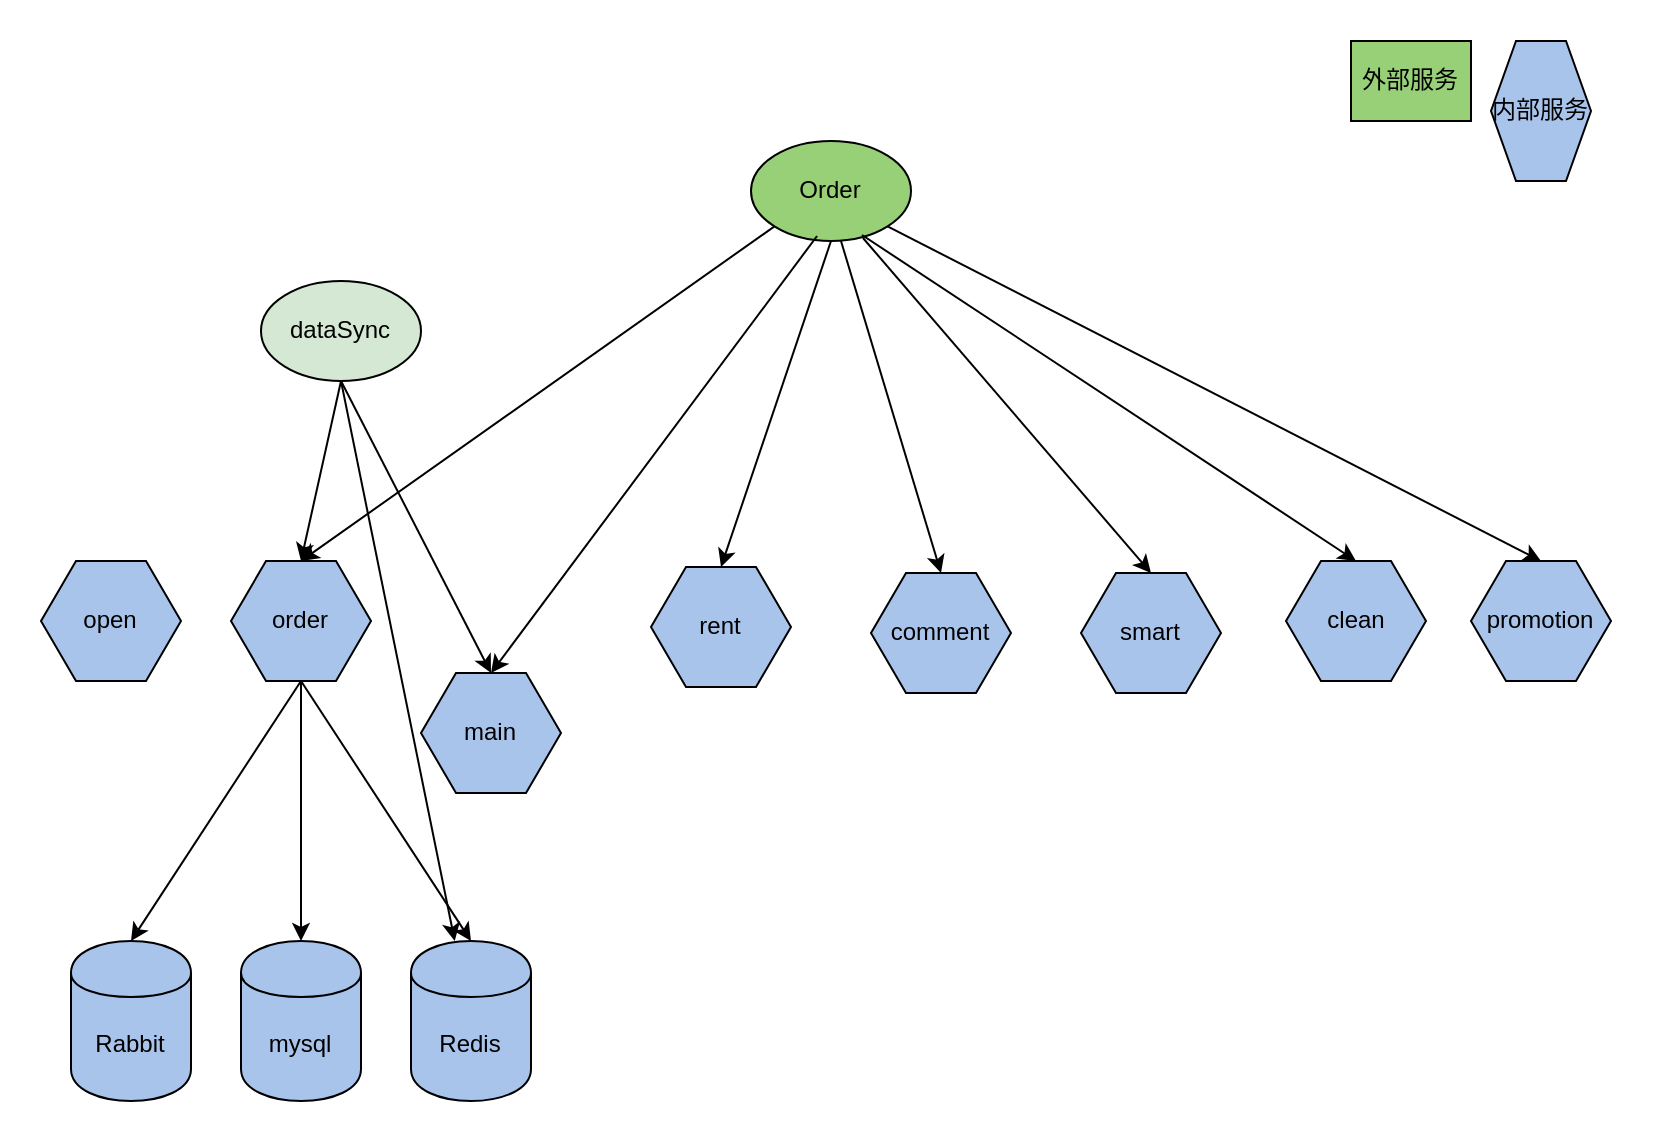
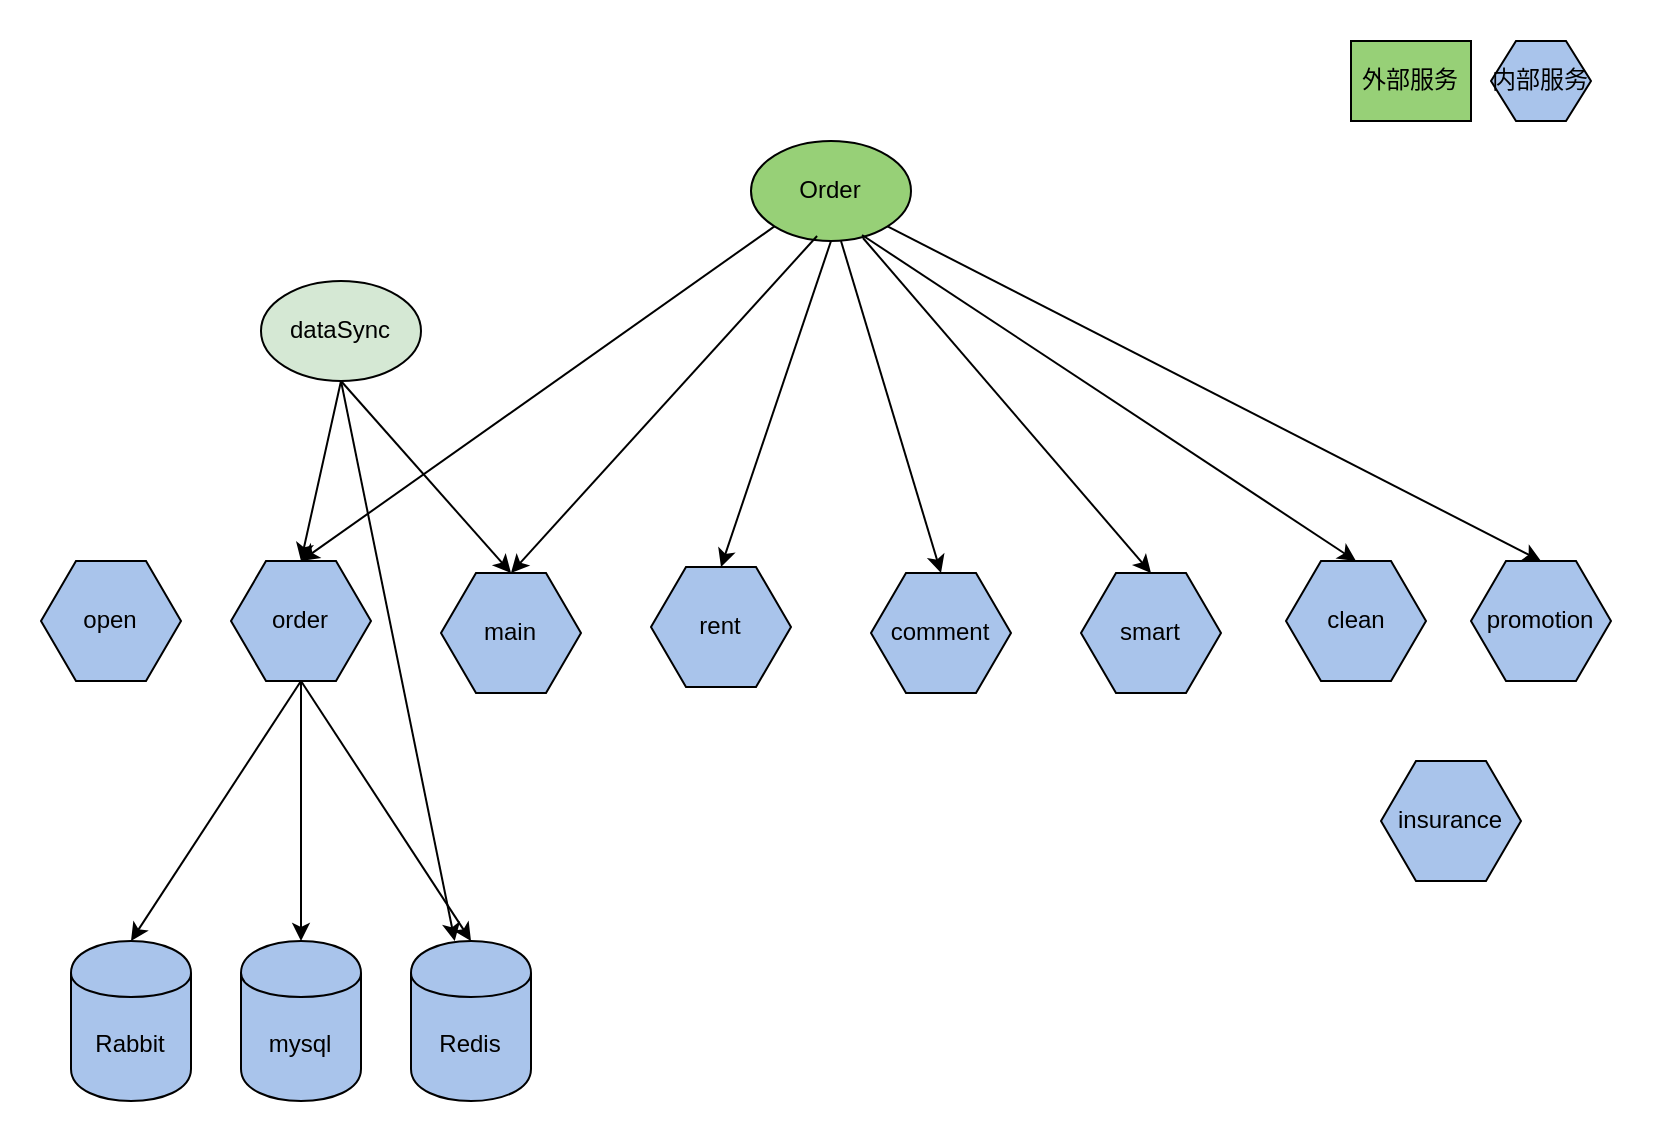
node "内部服务": size 100x140 -> 100x80
node "main": moved (491, 733) -> (511, 633)
node "insurance": added
